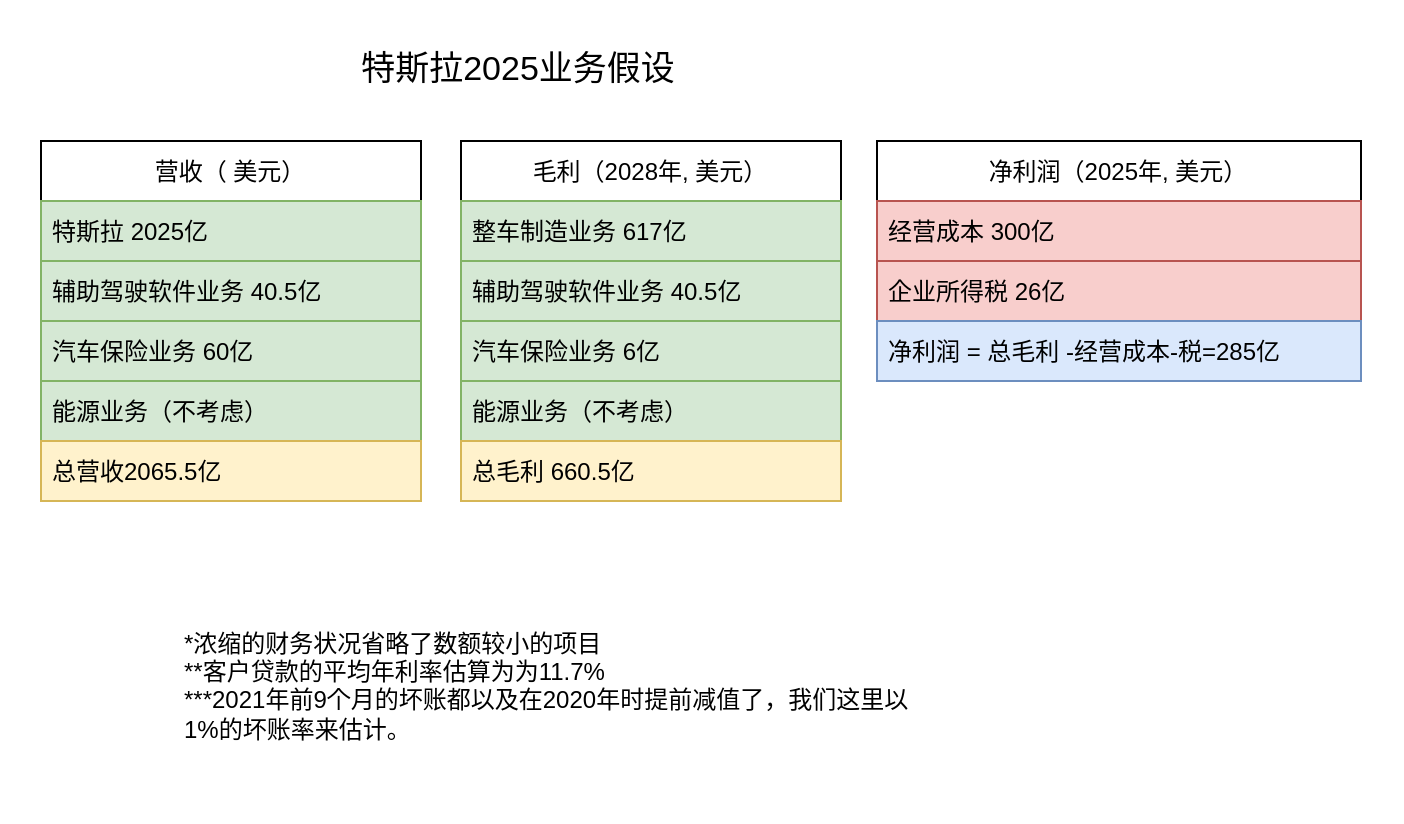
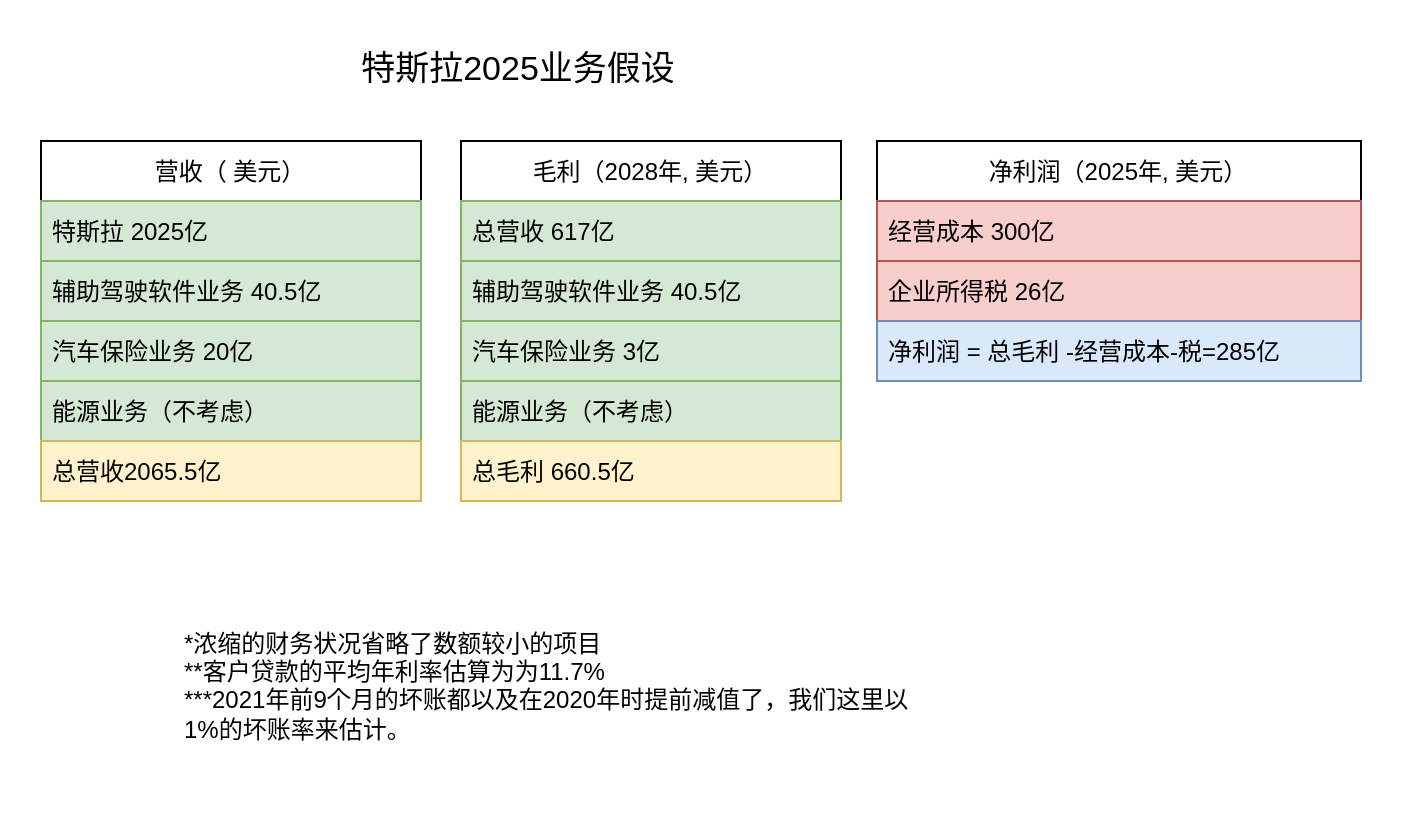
node "整车制造业务 617亿": label "整车制造业务 617亿" -> "总营收 617亿"
node "汽车保险业务 60亿": label "汽车保险业务 60亿" -> "汽车保险业务 20亿"
node "汽车保险业务 6亿": label "汽车保险业务 6亿" -> "汽车保险业务 3亿"
